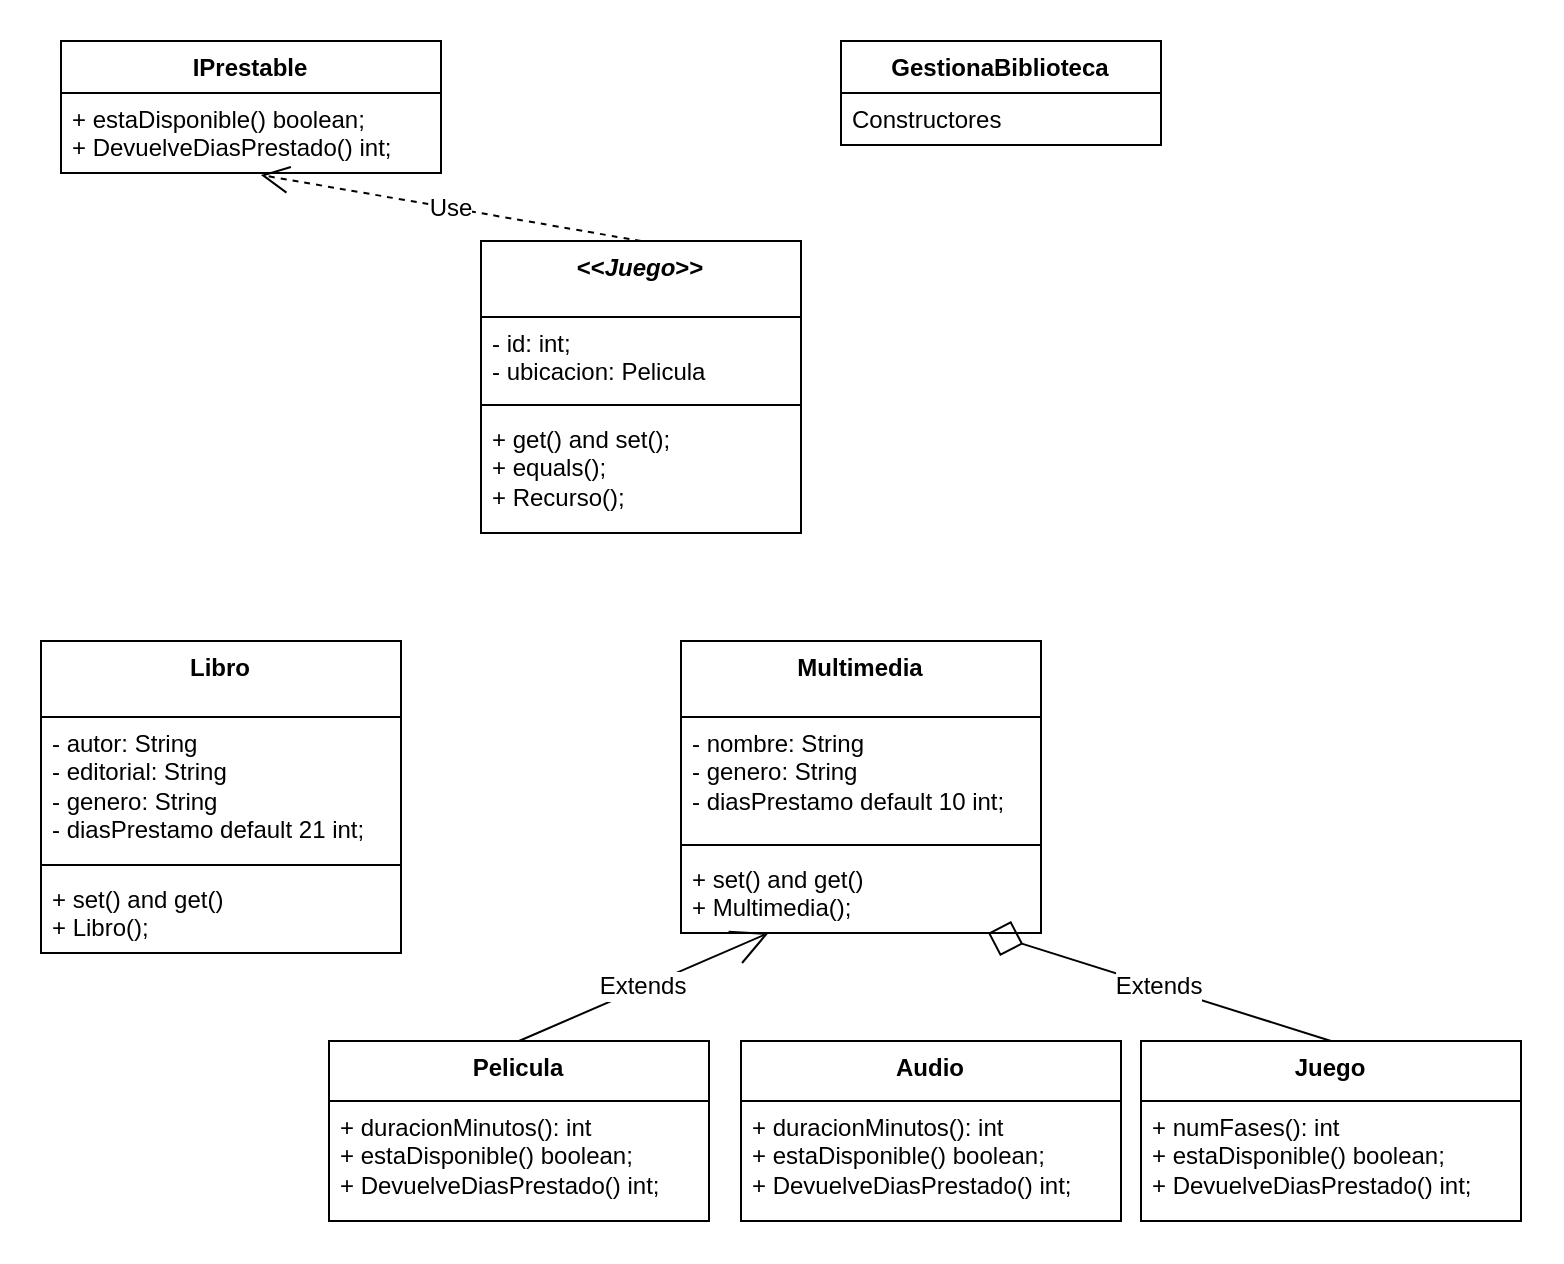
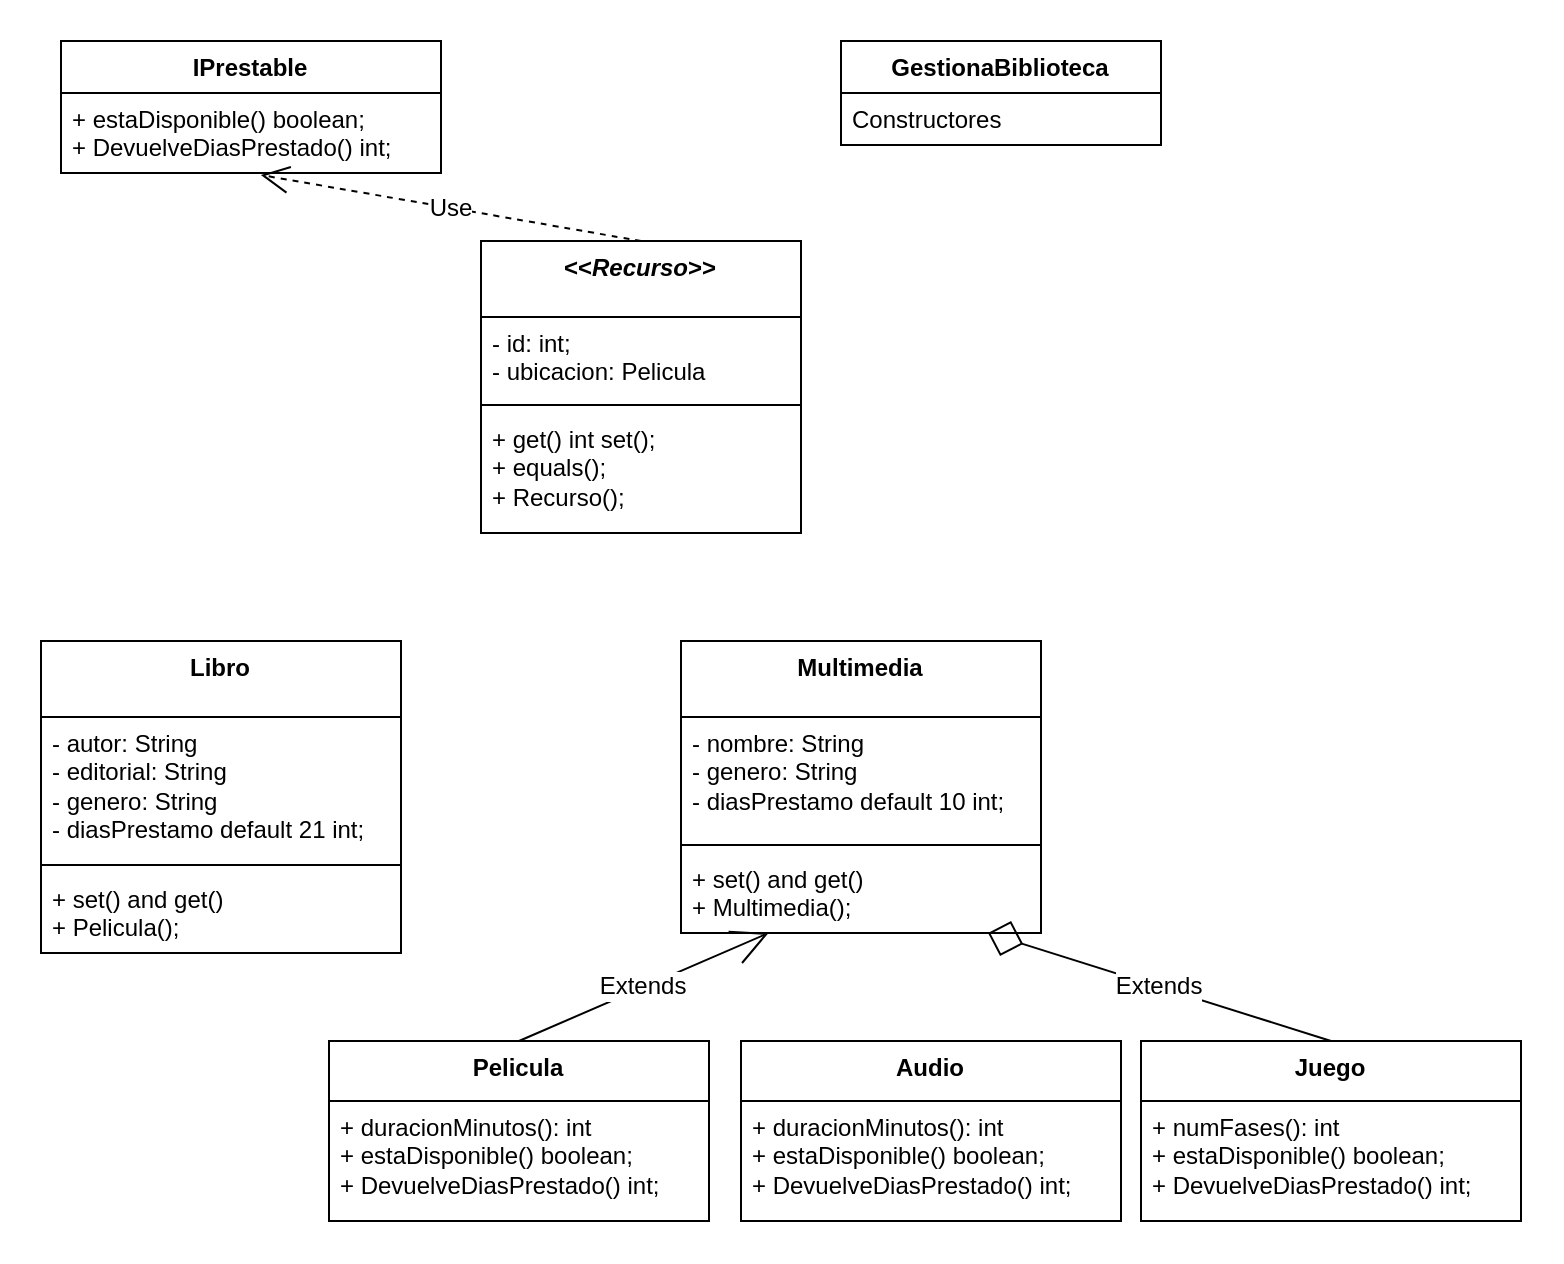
node "<<Juego>>": label "<<Juego>>" -> "<<Recurso>>"
node "+ get() and set(); + equals(); + Recurso();": label "+ get() and set(); + equals(); + Recurso();" -> "+ get() int set(); + equals(); + Recurso();"
node "+ set() and get() + Libro();": label "+ set() and get() + Libro();" -> "+ set() and get() + Pelicula();"
